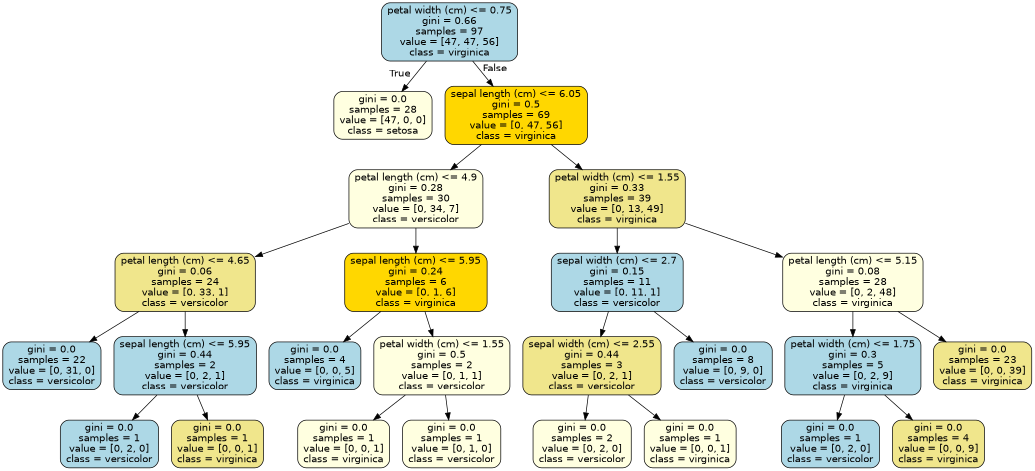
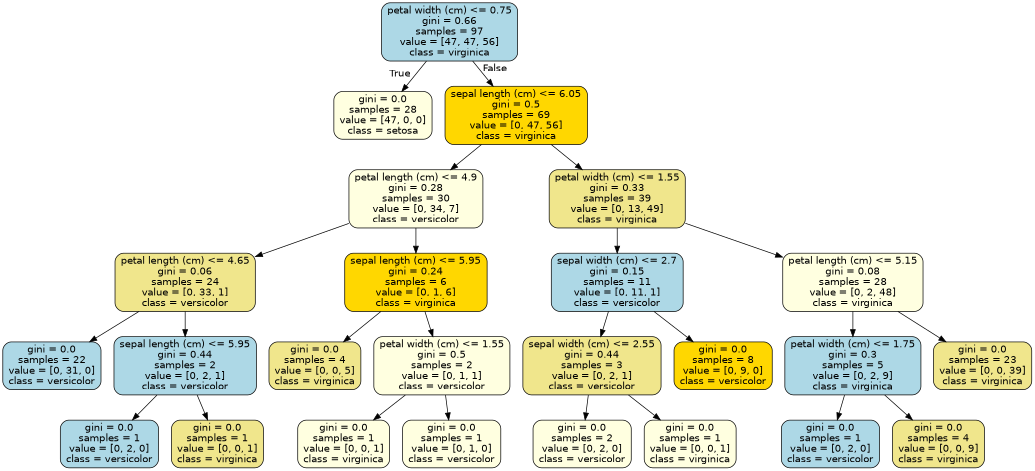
node "gini = 0.0 samples = 4 value = [0, 0, 5] class = virginica": fillcolor lightblue -> khaki
node "gini = 0.0 samples = 8 value = [0, 9, 0] class = versicolor": fillcolor lightblue -> gold
